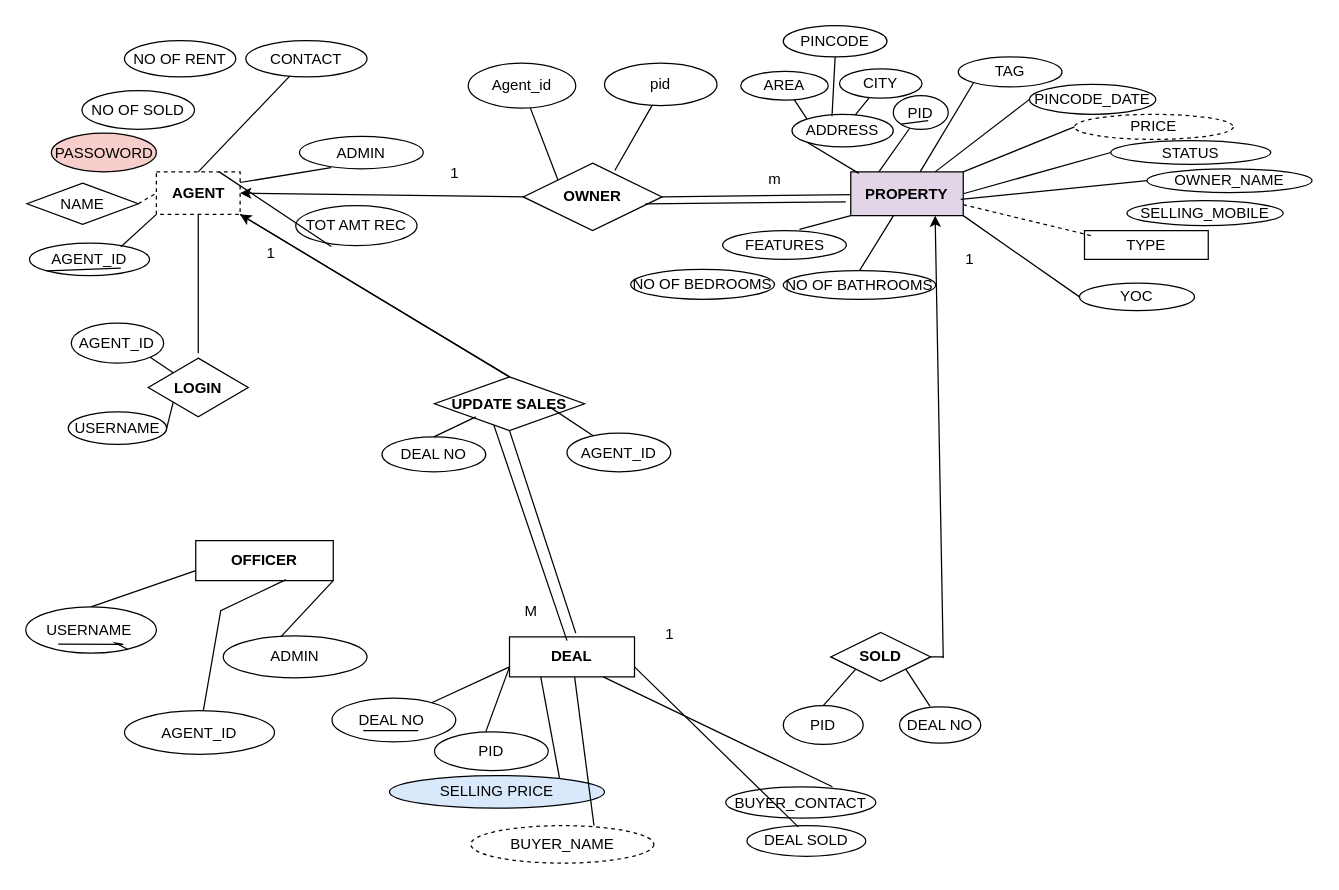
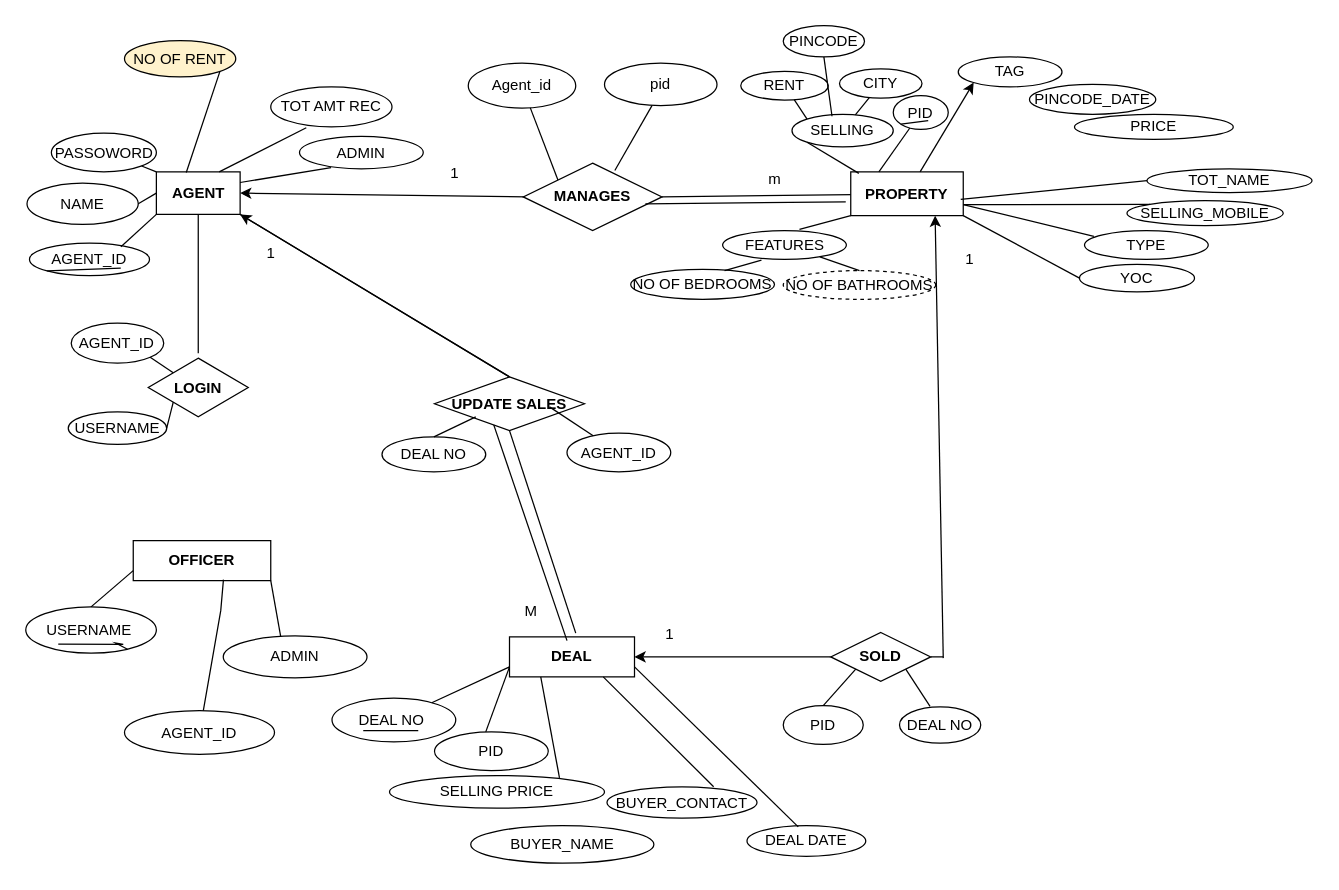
node "PINCODE": size 104x31 -> 81x31
node "NO OF RENT": fillcolor #ffffff -> #fff2cc
node "CONTACT": removed
node "AREA": label "AREA" -> "RENT"
edge "TAG" -- "PROPERTY": arrowhead none -> classic
node "NO OF SOLD": removed
edge "NO OF RENT" -- "AGENT": added
edge "CONTACT" -- "AGENT": removed
node "PRICE": style dashed -> solid
node "ADDRESS": label "ADDRESS" -> "SELLING"
edge "PINCODE_DATE" -- "PROPERTY": removed
edge "PRICE" -- "PROPERTY": removed
node "PASSOWORD": fillcolor #f8cecc -> #ffffff
node "STATUS": removed
edge "PASSOWORD" -- "AGENT": added
edge "STATUS" -- "PROPERTY": removed
node "OWNER_NAME": label "OWNER_NAME" -> "TOT_NAME"
node "AGENT": style dashed -> solid
node "PROPERTY": fillcolor #e1d5e7 -> #ffffff
node "OWNER": label "OWNER" -> "MANAGES"
edge "AGENT" -- "NAME": style dashed -> solid
node "NAME": shape diamond -> ellipse
edge "PROPERTY" -- "SELLING_MOBILE": added
edge "PROPERTY" -- "TYPE": style dashed -> solid
node "TOT AMT REC": moved (356, 226) -> (331, 107)
edge "PROPERTY" -- "NO OF BATHROOMS": now "FEATURES" -- "NO OF BATHROOMS"
node "TYPE": shape rectangle -> ellipse
edge "FEATURES" -- "NO OF BEDROOMS": added
node "NO OF BATHROOMS": style solid -> dashed
node "YOC": moved (1137, 297) -> (1137, 278)
node "OFFICER": moved (264, 561) -> (202, 561)
edge "SOLD" -> "DEAL": added
edge "DEAL" -- "BUYER_NAME": removed
node "SELLING PRICE": fillcolor #dae8fc -> #ffffff
node "BUYER_CONTACT": moved (801, 803) -> (682, 803)
node "DEAL SOLD": label "DEAL SOLD" -> "DEAL DATE"
node "BUYER_NAME": style dashed -> solid
